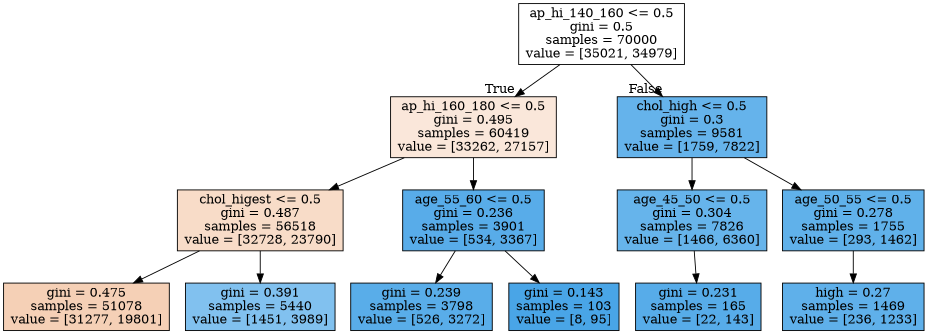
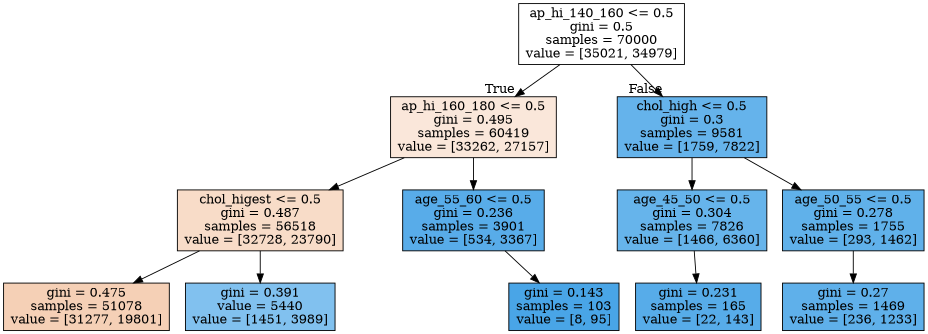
node "gini = 0.391 samples = 5440 value = [1451, 3989]": label "gini = 0.391 samples = 5440 value = [1451, 3989]" -> "gini = 0.391 value = 5440 value = [1451, 3989]"
node "gini = 0.239 samples = 3798 value = [526, 3272]": removed
node "high = 0.27 samples = 1469 value = [236, 1233]": label "high = 0.27 samples = 1469 value = [236, 1233]" -> "gini = 0.27 samples = 1469 value = [236, 1233]"
